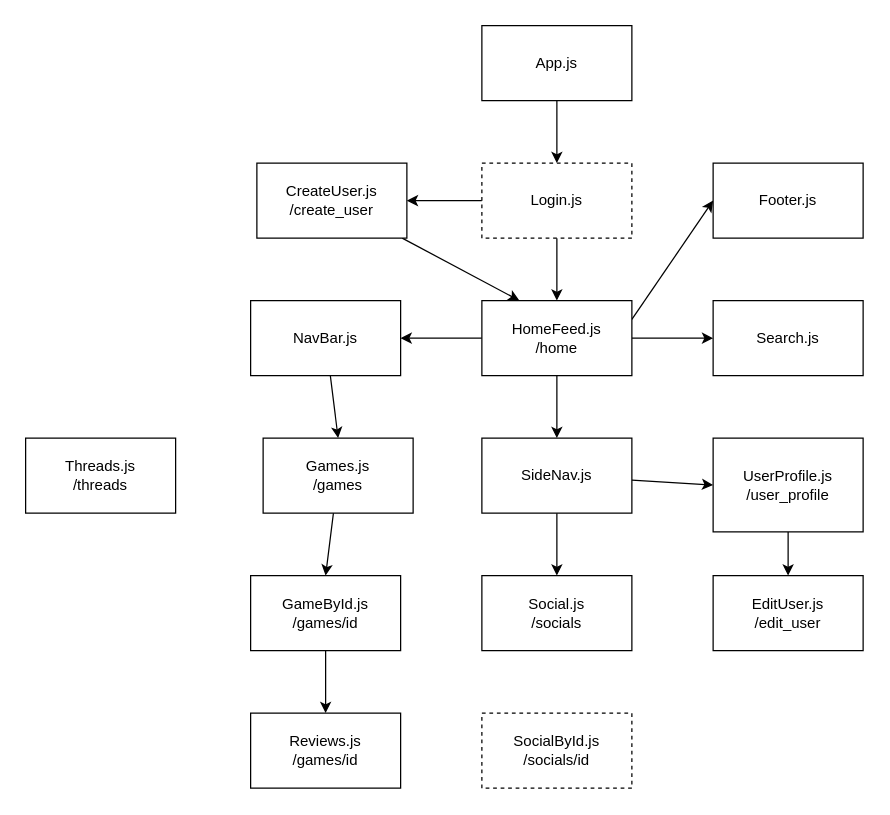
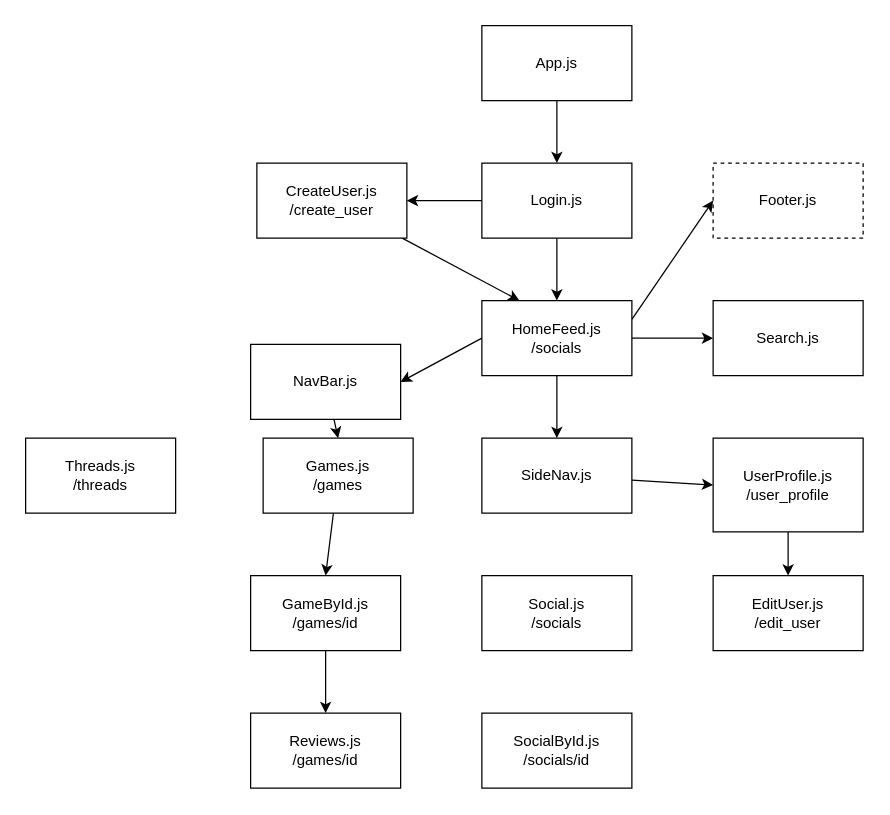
node "Login.js": style dashed -> solid
node "Footer.js": style solid -> dashed
node "NavBar.js": moved (326, 338) -> (326, 382)
node "HomeFeed.js /home": label "HomeFeed.js /home" -> "HomeFeed.js /socials"
edge "SideNav.js" -> "Social.js /socials": removed
node "SocialById.js /socials/id": style dashed -> solid
